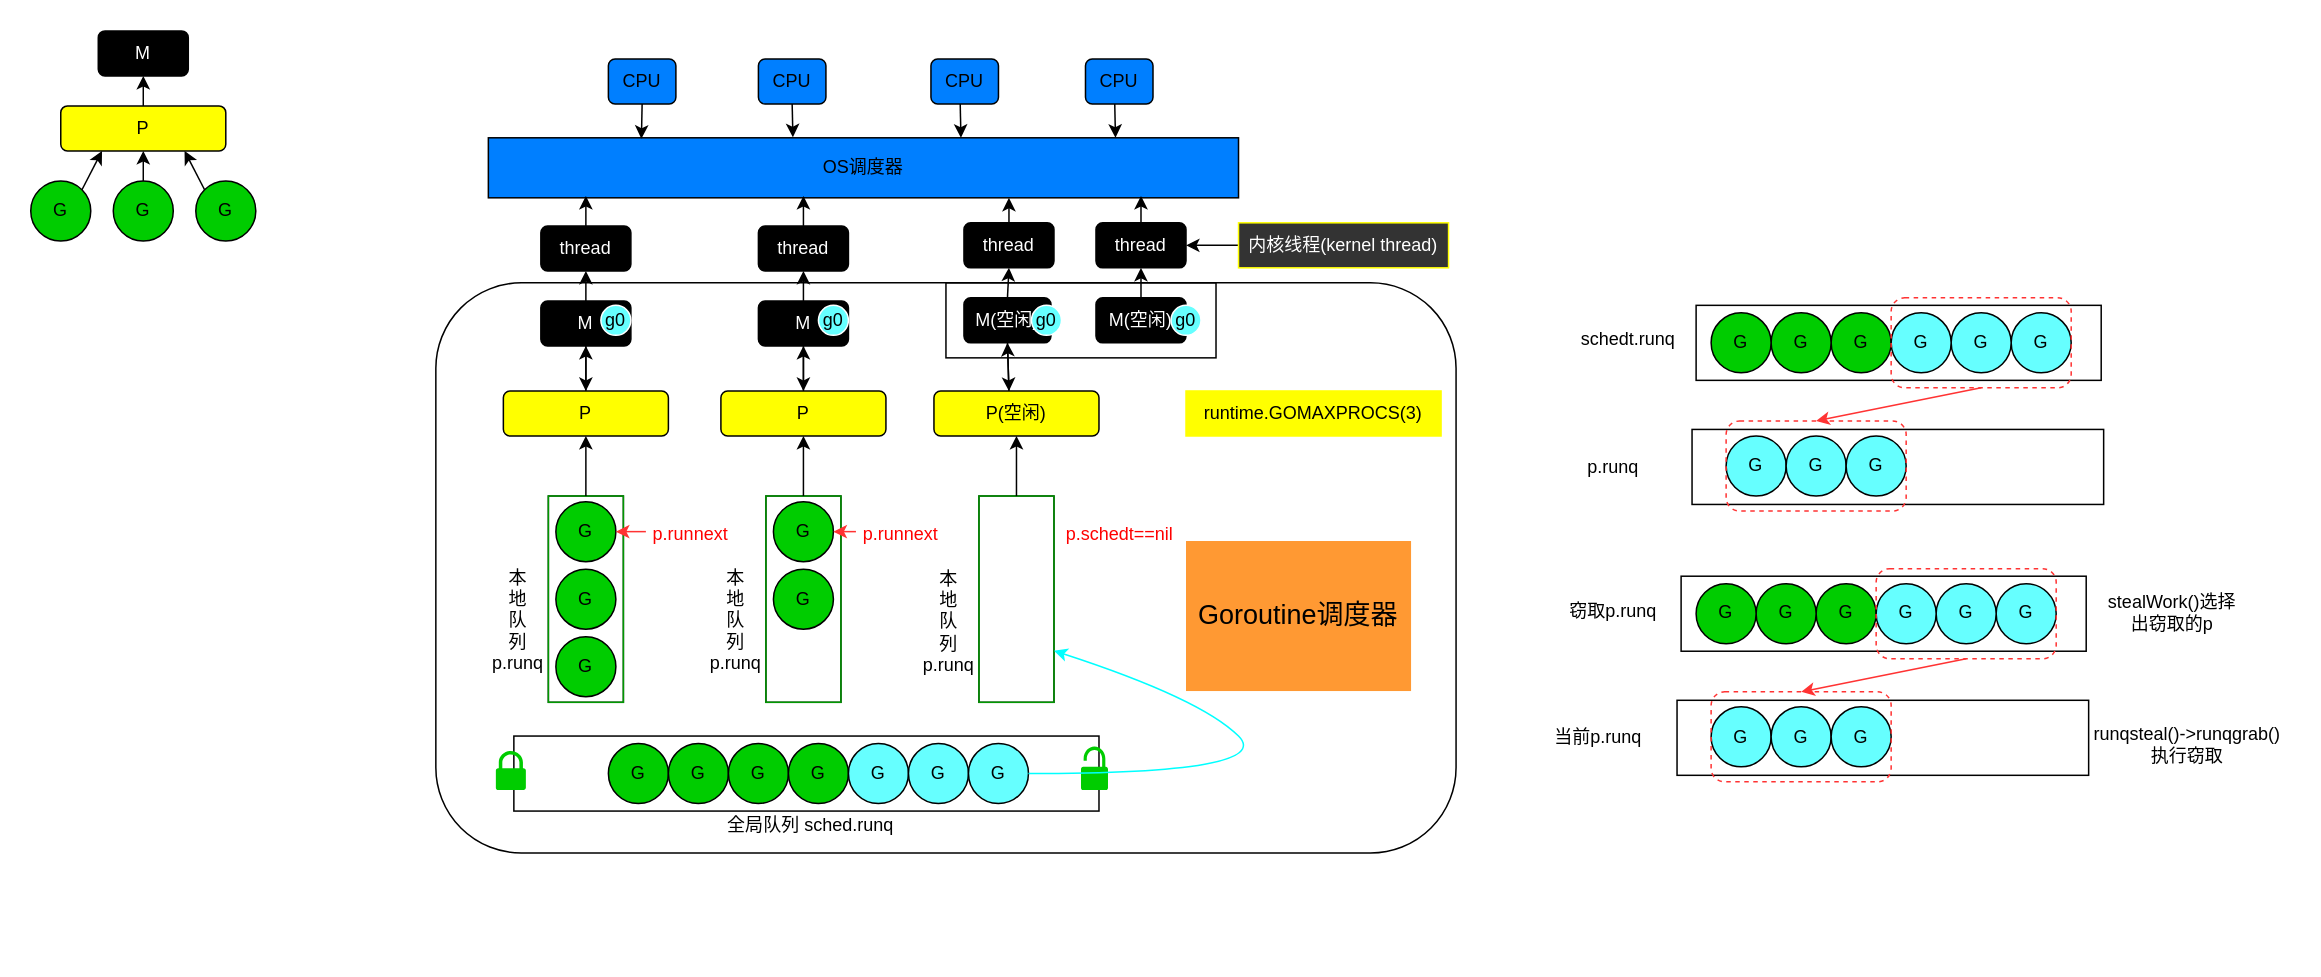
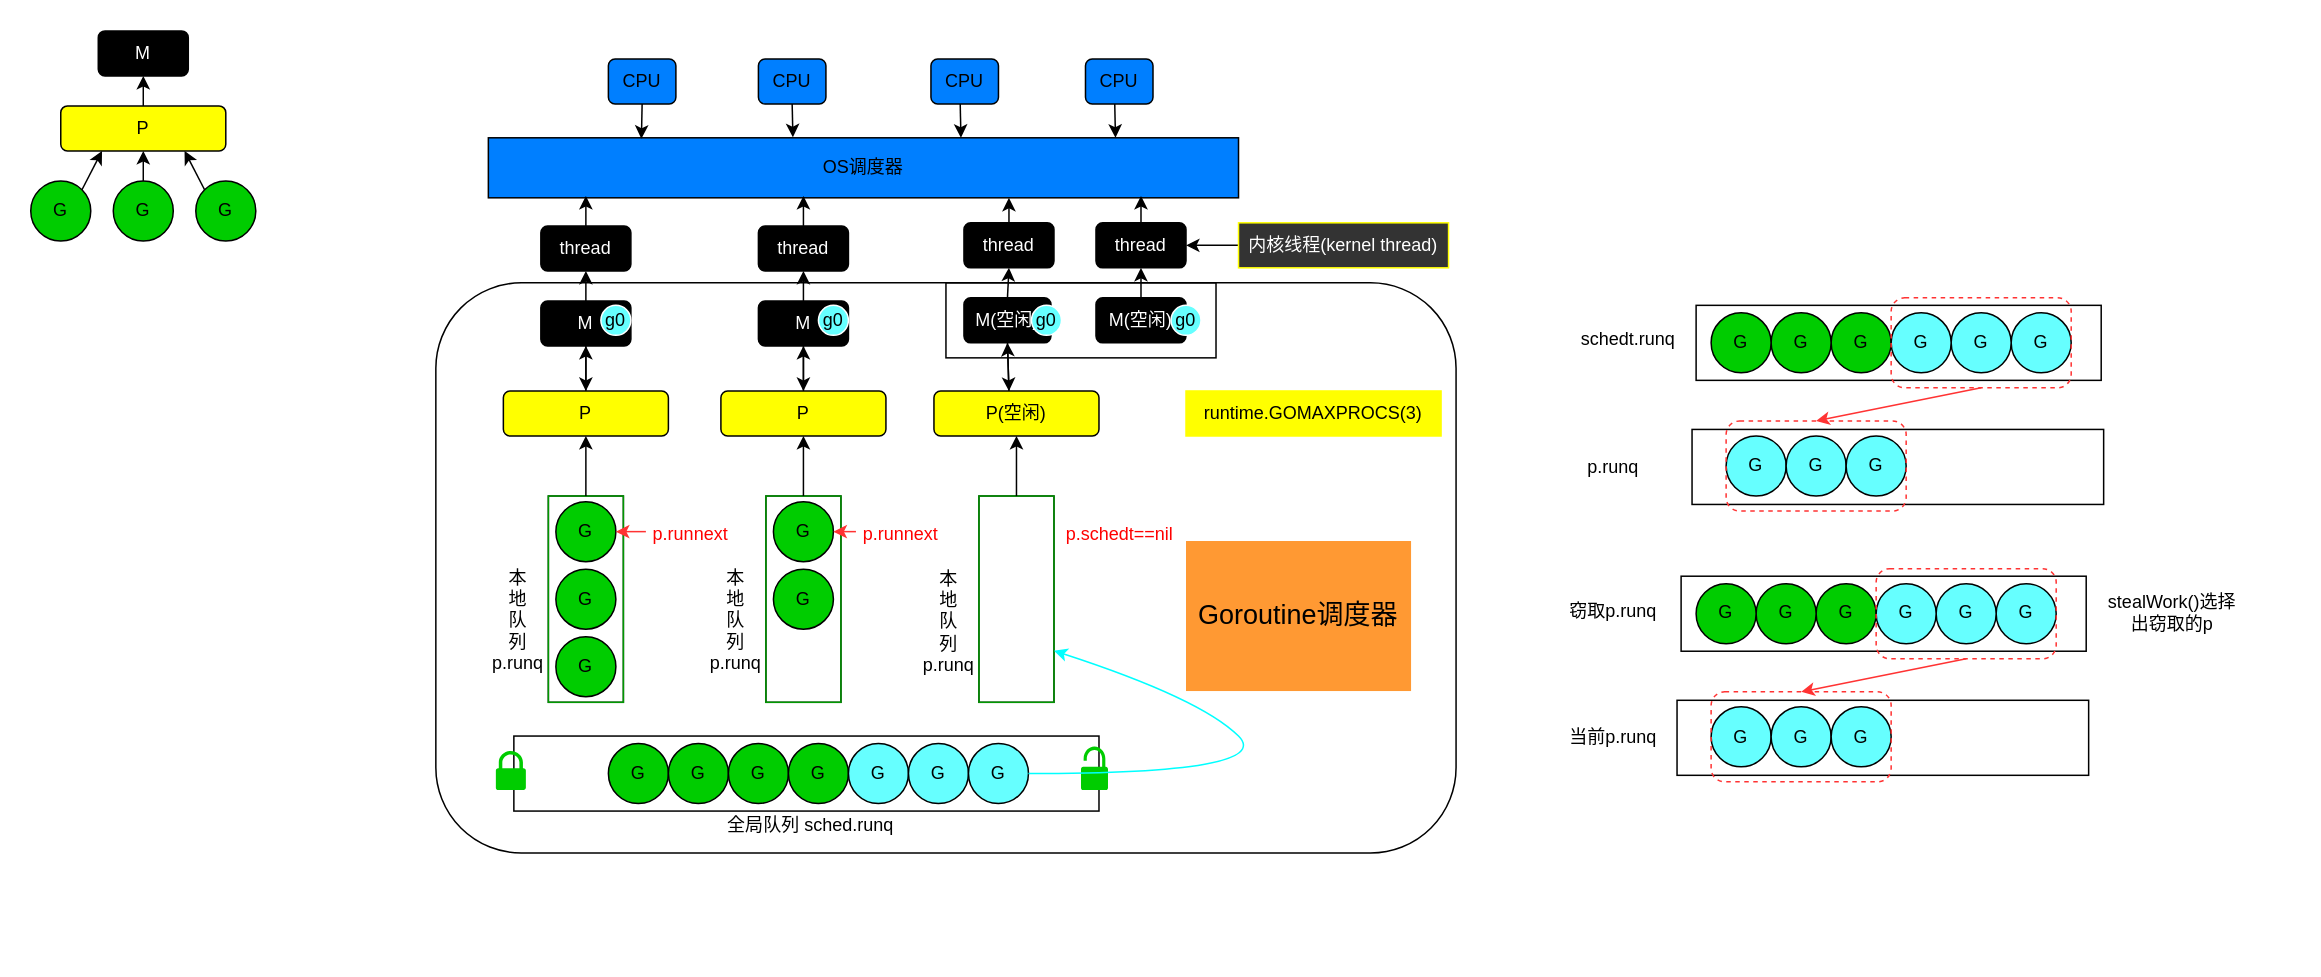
node "当前p.runq": moved (1598, 737) -> (1613, 737)
node "runqsteal()->runqgrab()执行窃取": removed
